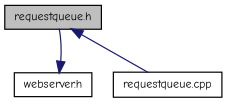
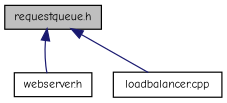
edge "requestqueue.h" -> "webserver.h": reversed
node "requestqueue.cpp": label "requestqueue.cpp" -> "loadbalancer.cpp"
